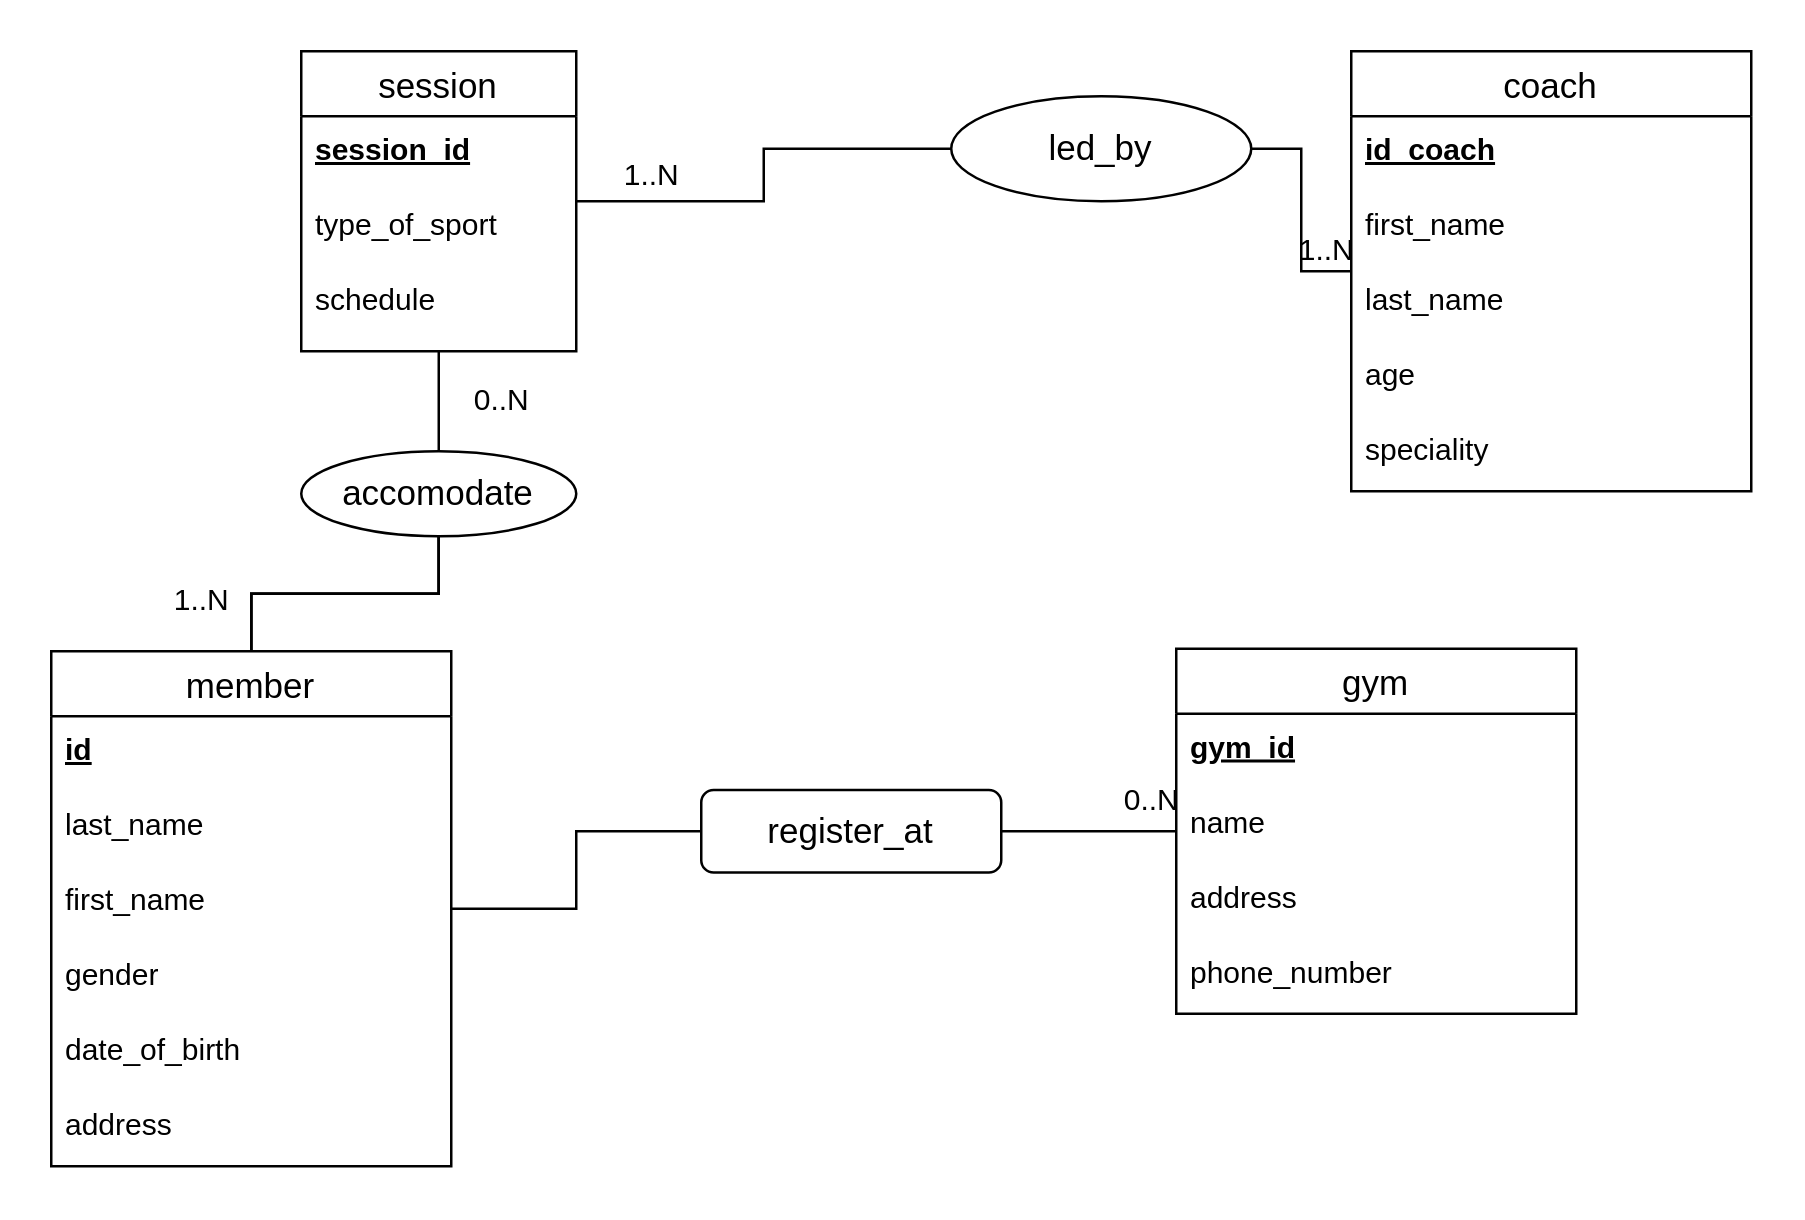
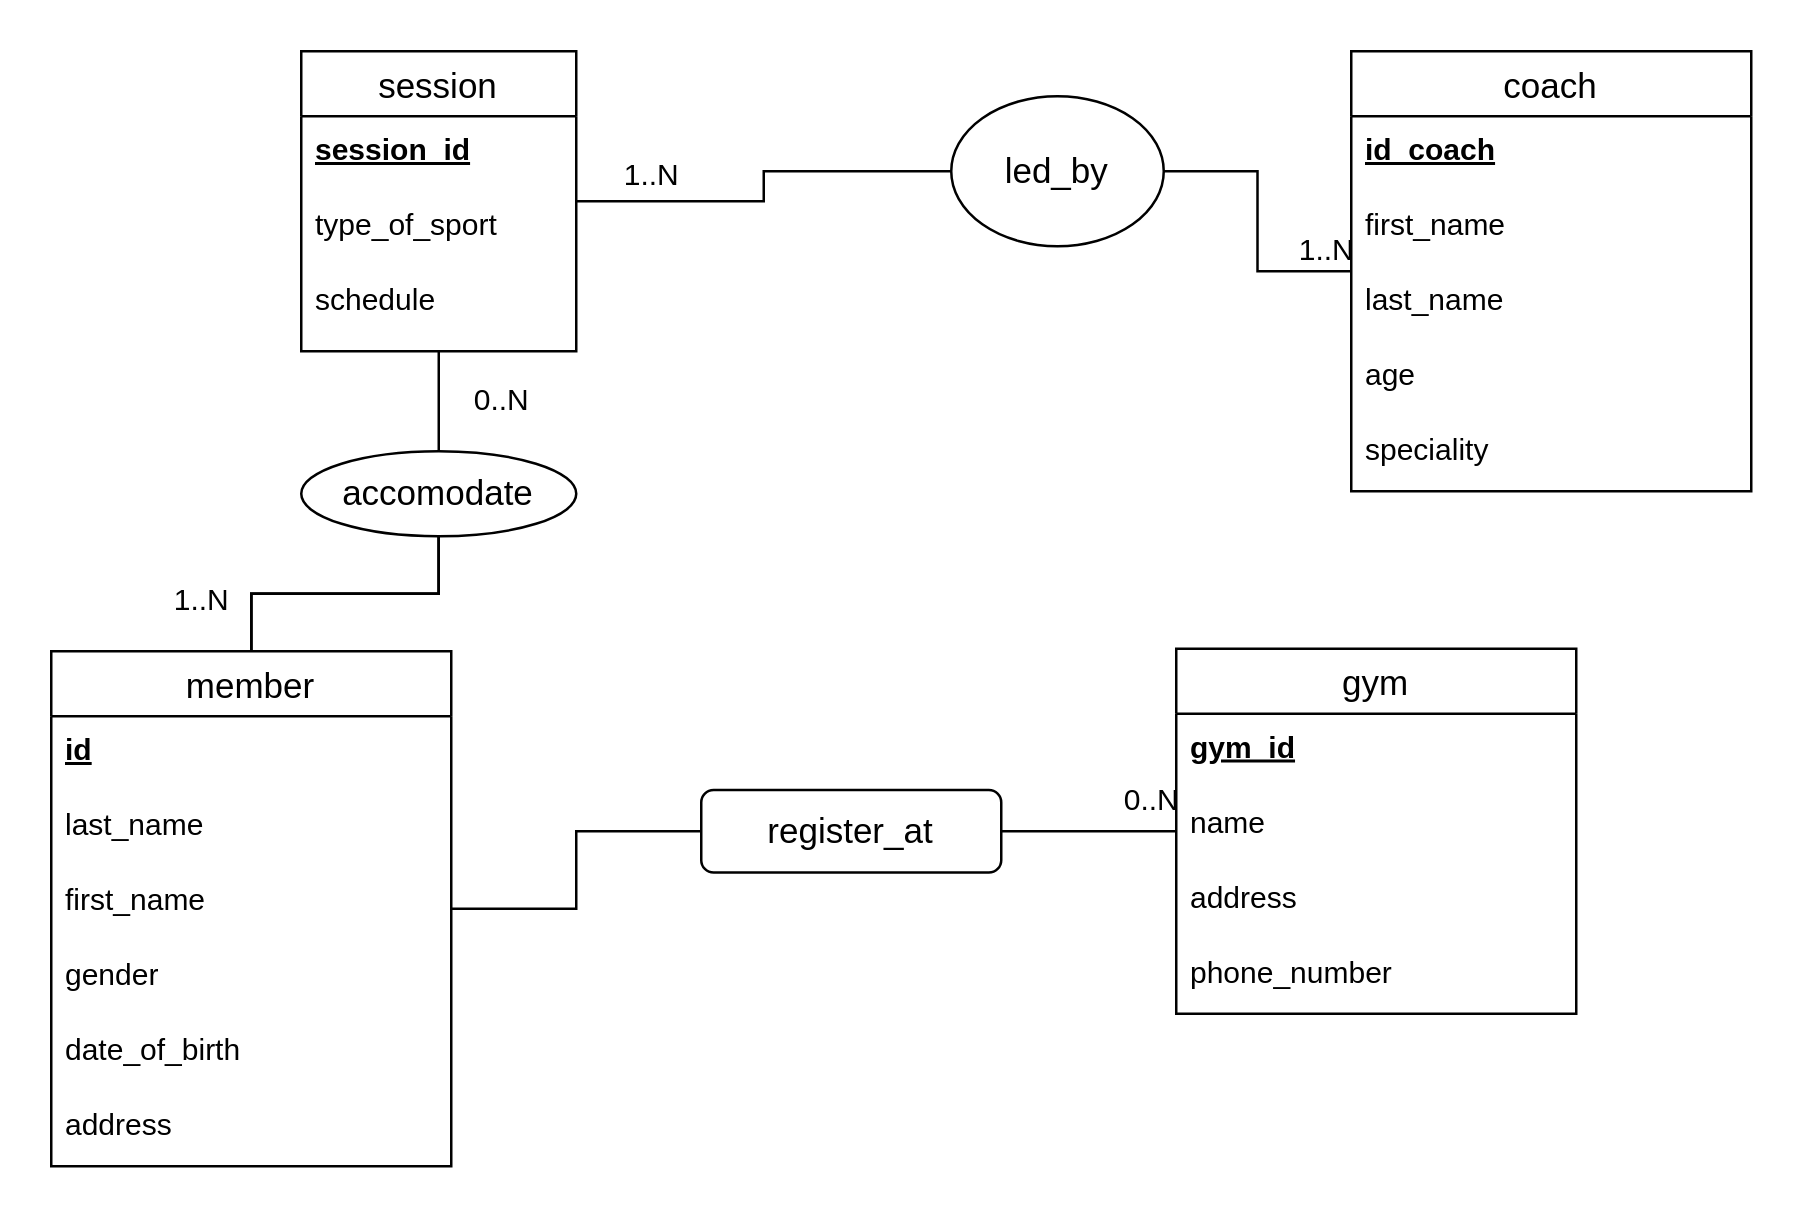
node "led_by": size 300x105 -> 213x150
